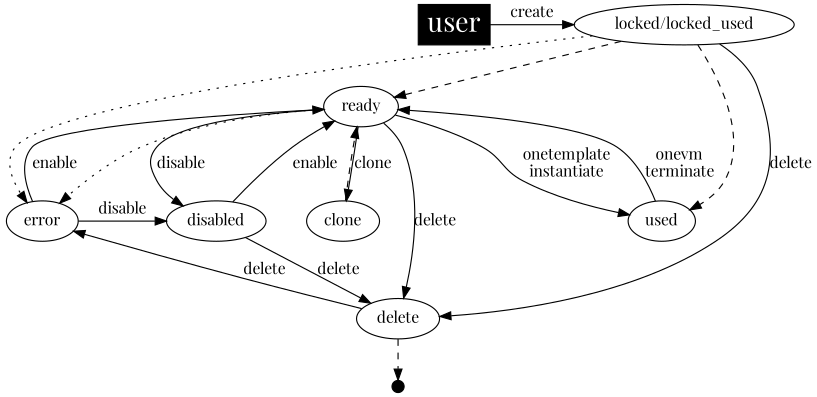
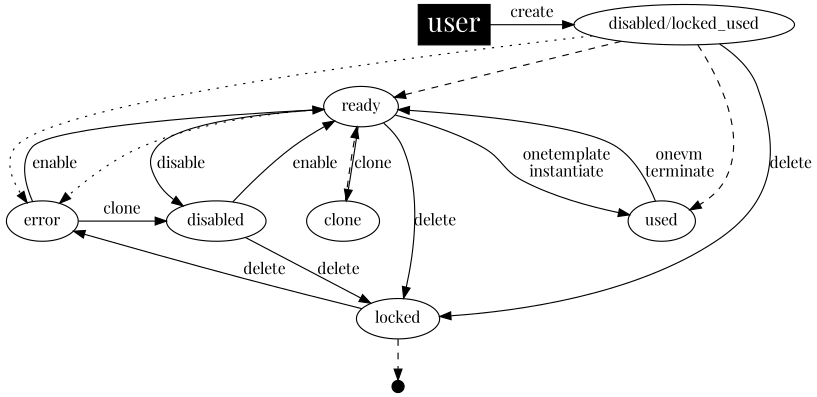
node "locked/locked_used": label "locked/locked_used" -> "disabled/locked_used"
edge "error" -> "disabled": label "disable" -> "clone"
node "delete": label "delete" -> "locked"
